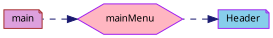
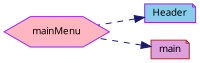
edge "main" -> "mainMenu": reversed
